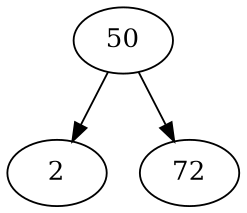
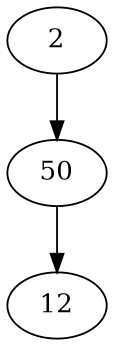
edge "50" -> "2": reversed
node "72": label "72" -> "12"
